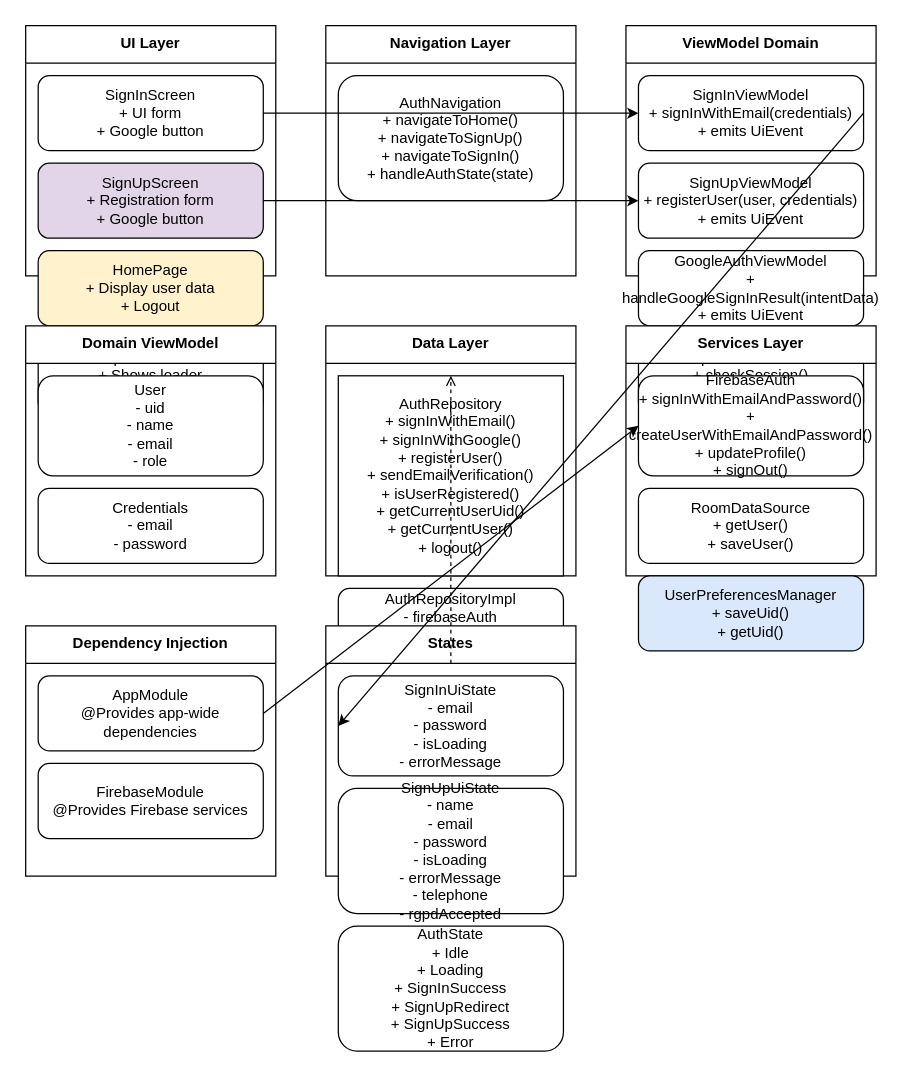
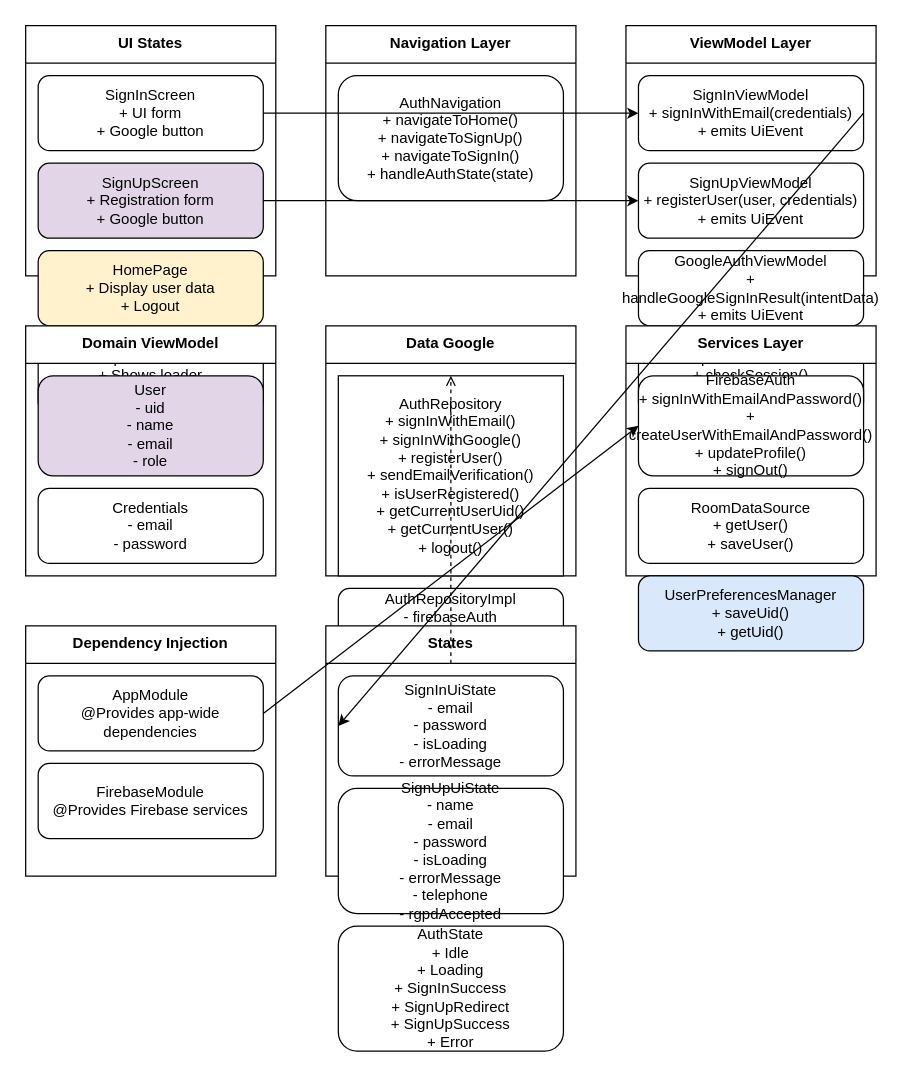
node "UI Layer": label "UI Layer" -> "UI States"
node "ViewModel Domain": label "ViewModel Domain" -> "ViewModel Layer"
node "Data Layer": label "Data Layer" -> "Data Google"
node "User - uid - name - email - role": fillcolor #ffffff -> #e1d5e7
